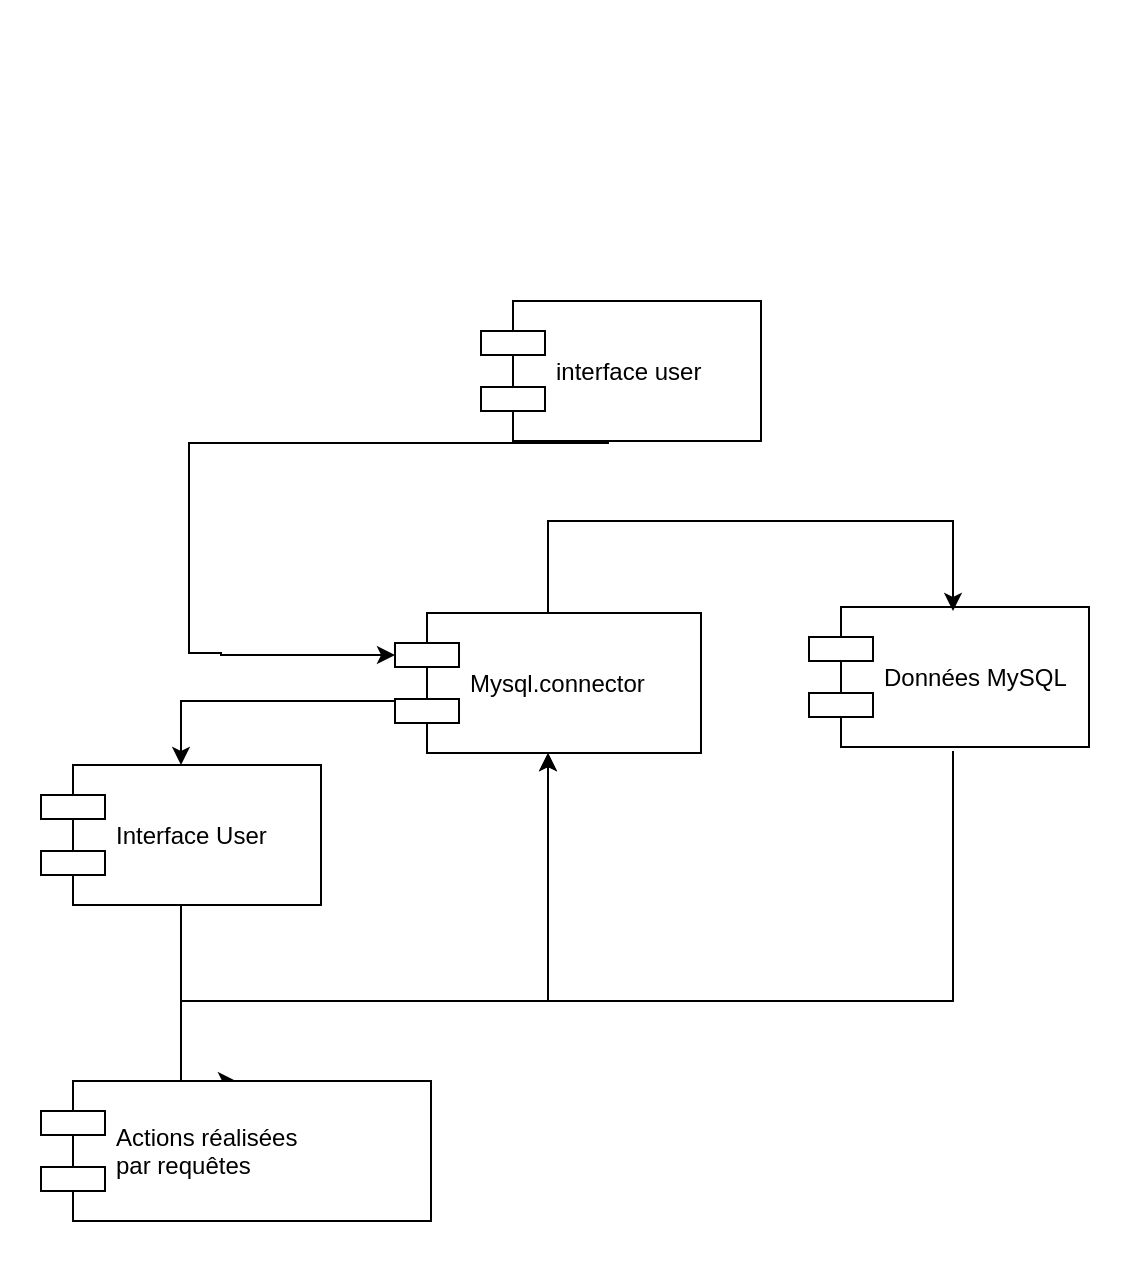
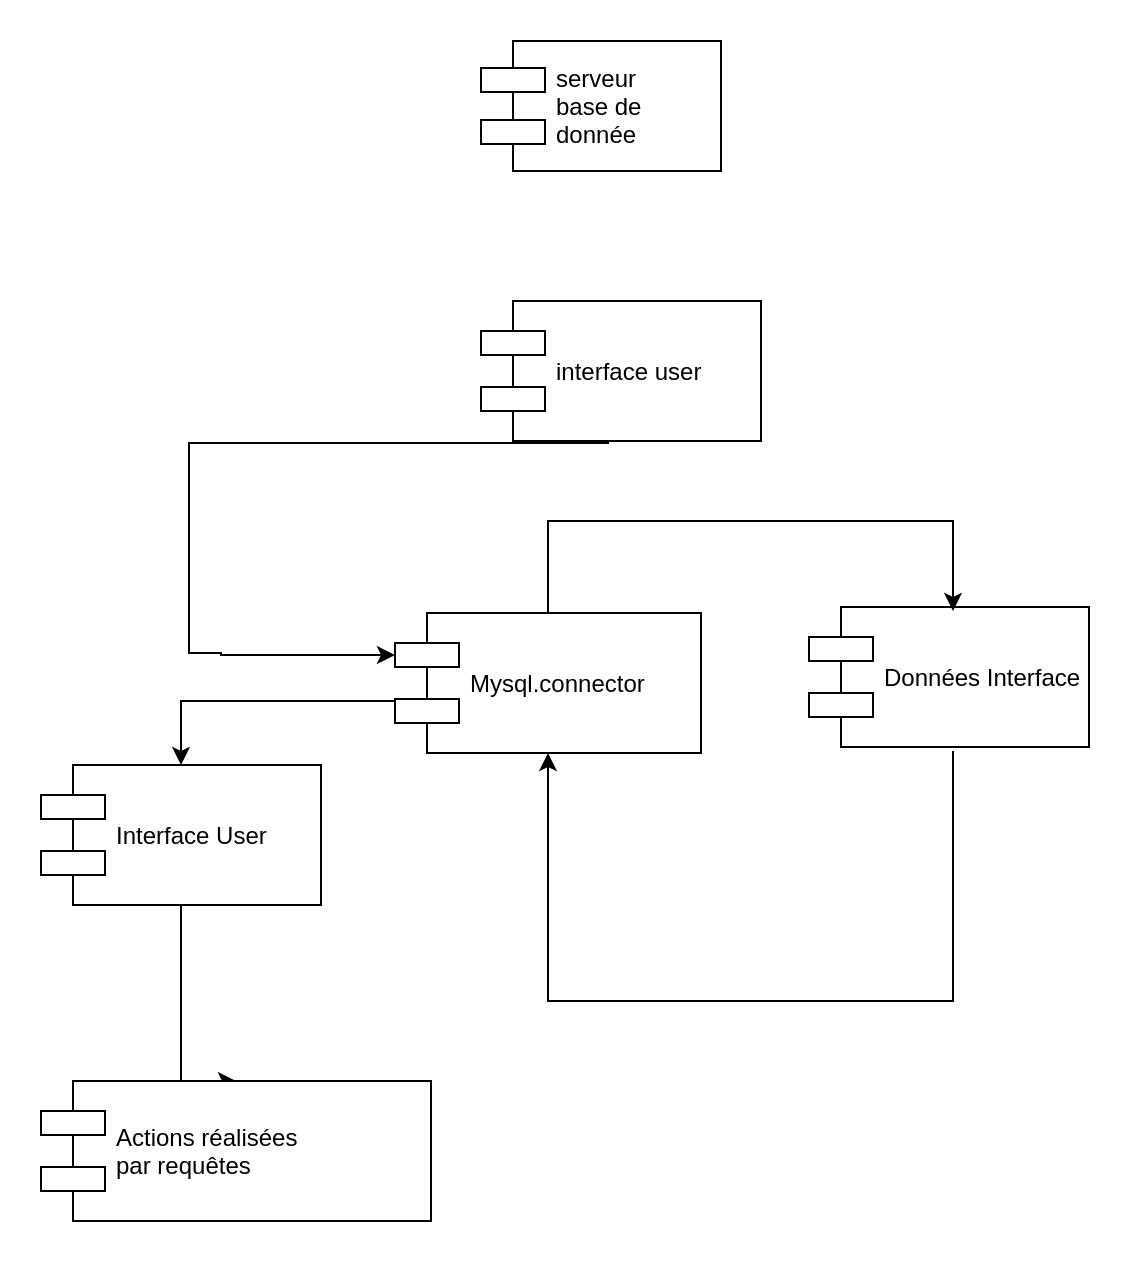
node "serveur base de donnée": added
node "Données MySQL": label "Données MySQL" -> "Données Interface"
edge "Actions réalisées par requêtes" -> "Mysql.connector": removed
